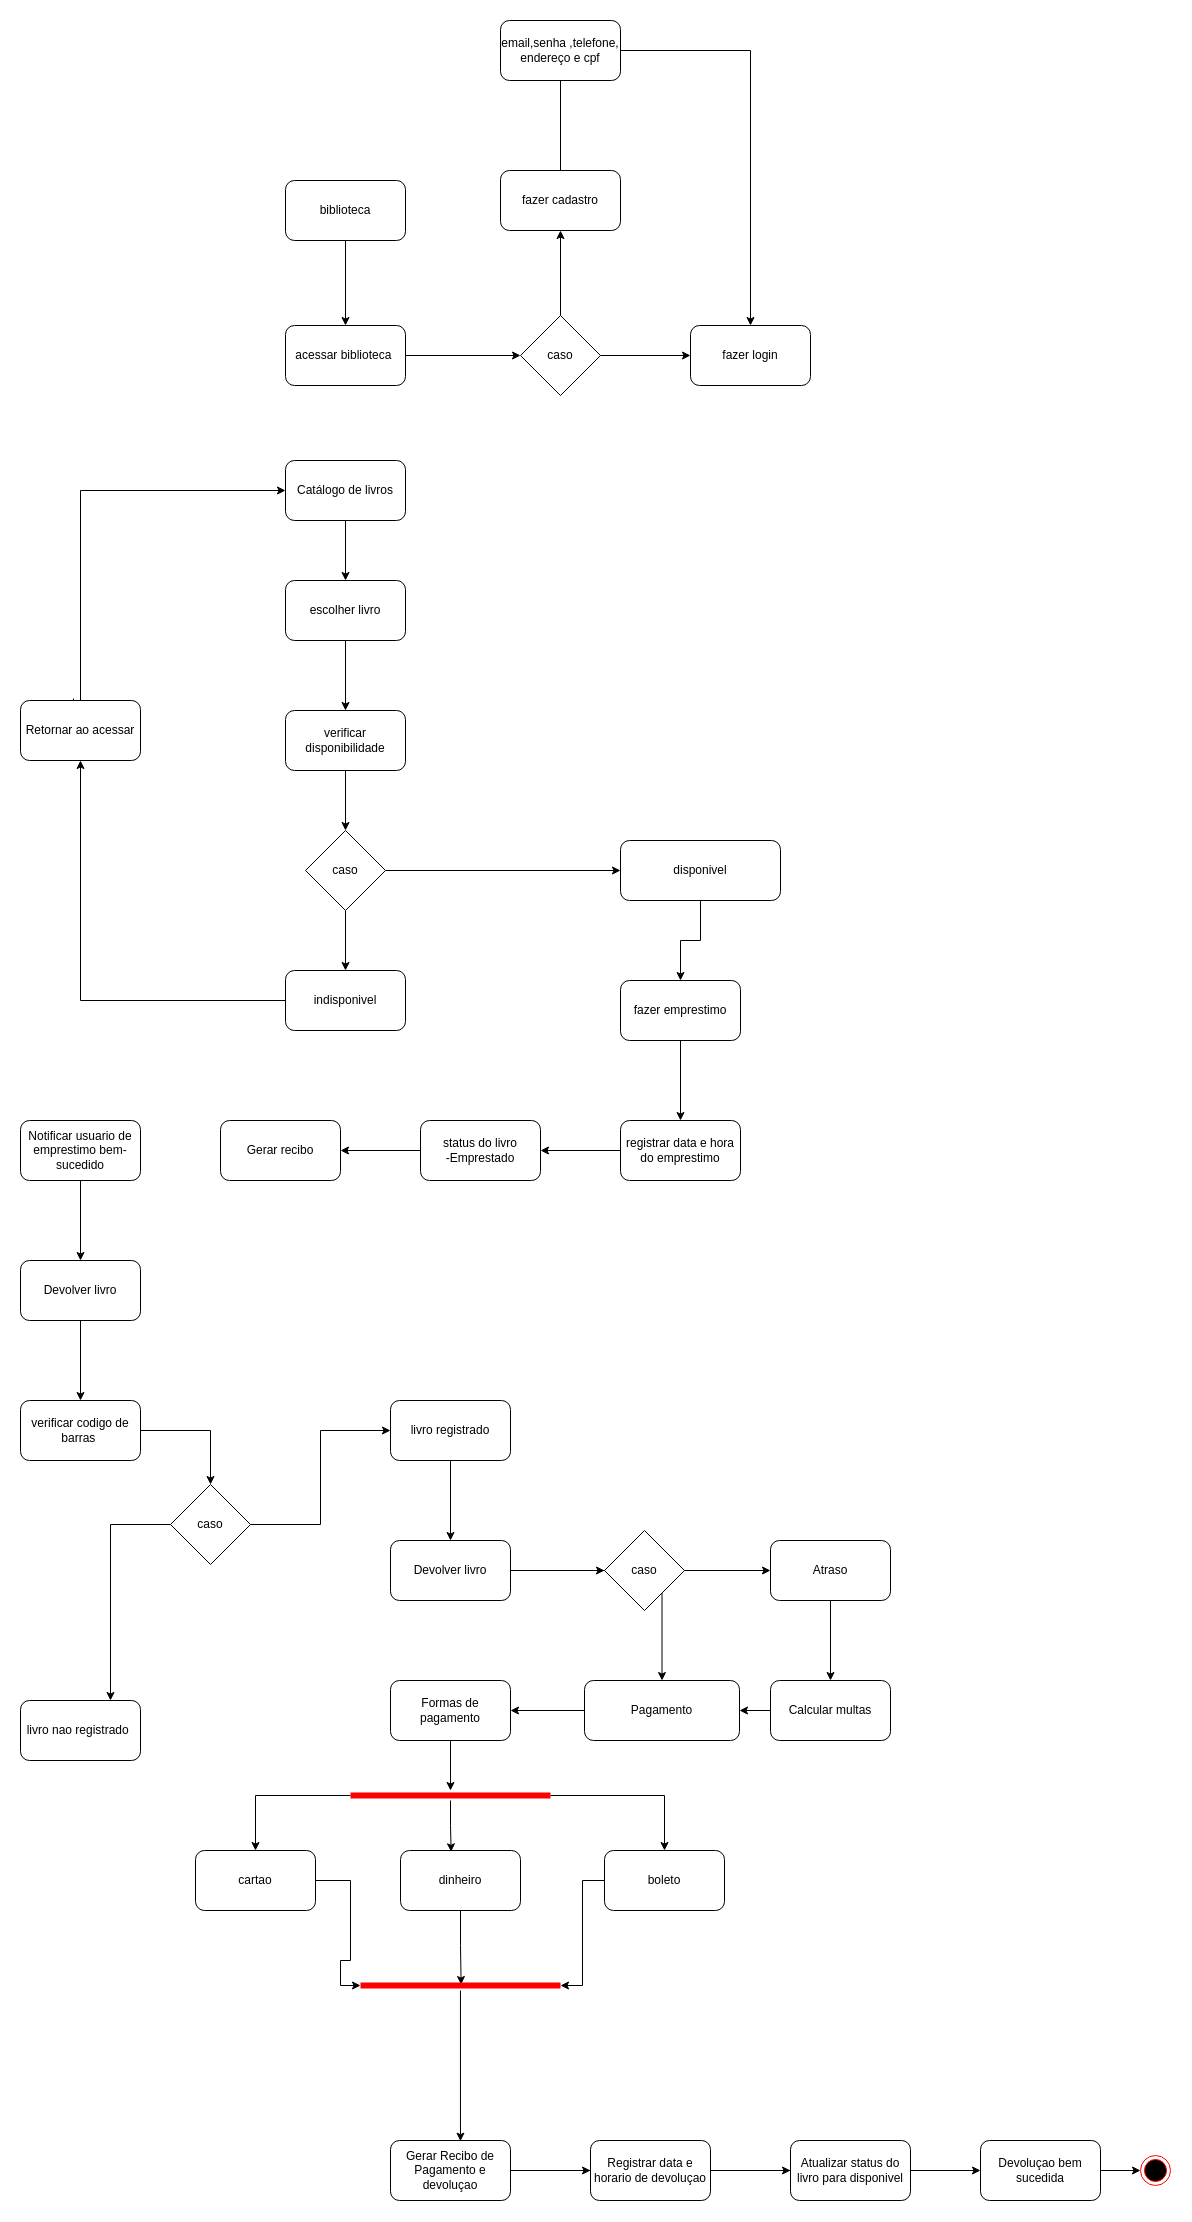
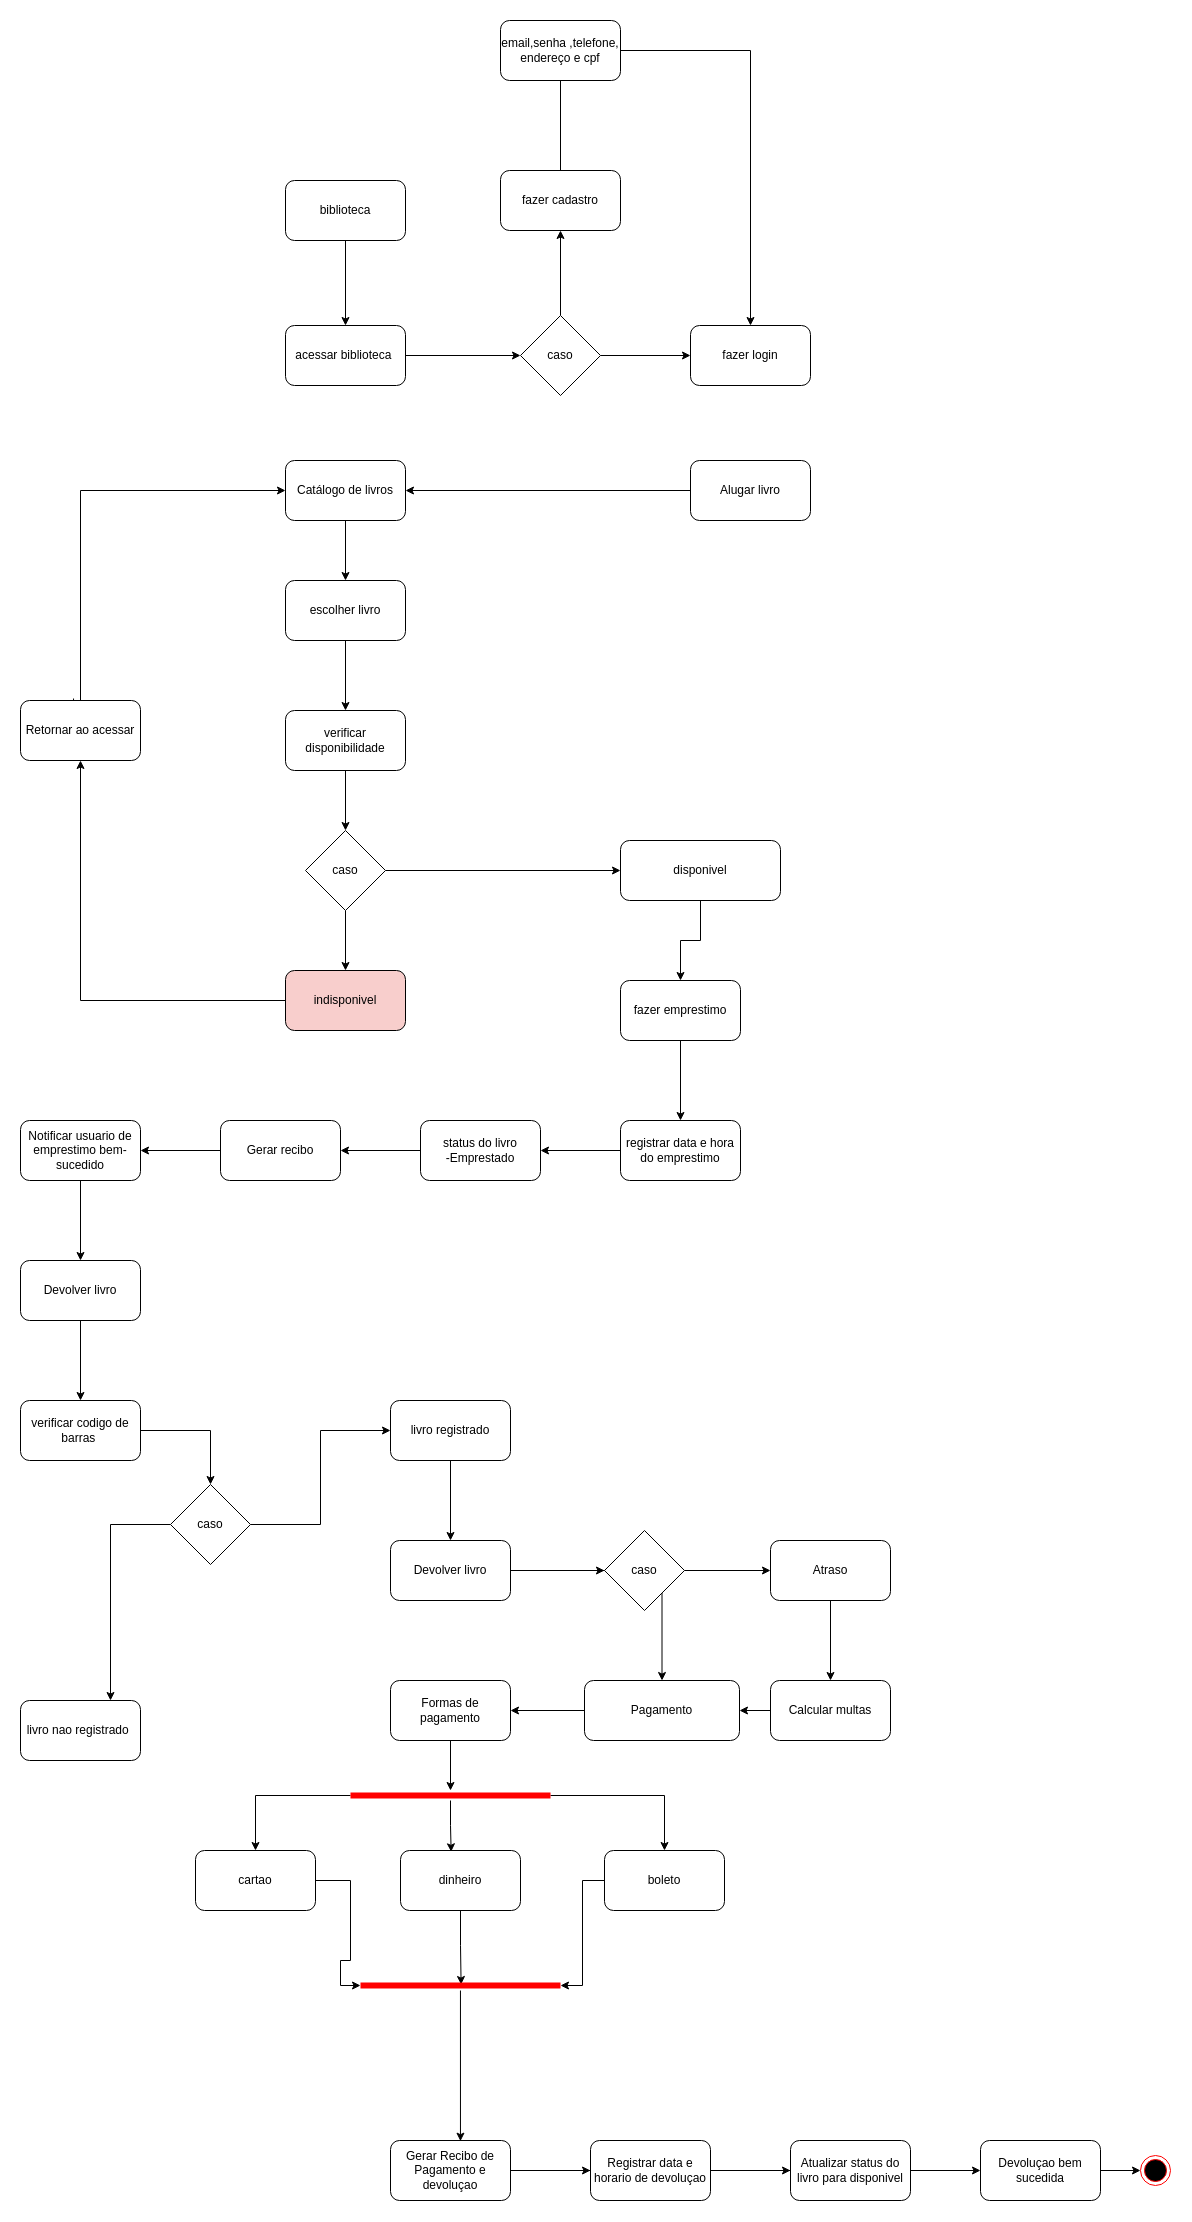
edge "Alugar livro" -> "Catálogo de livros": added
node "Alugar livro": added
node "indisponivel": fillcolor #ffffff -> #f8cecc
edge "Gerar recibo" -> "Notificar usuario de emprestimo bem-sucedido": added
